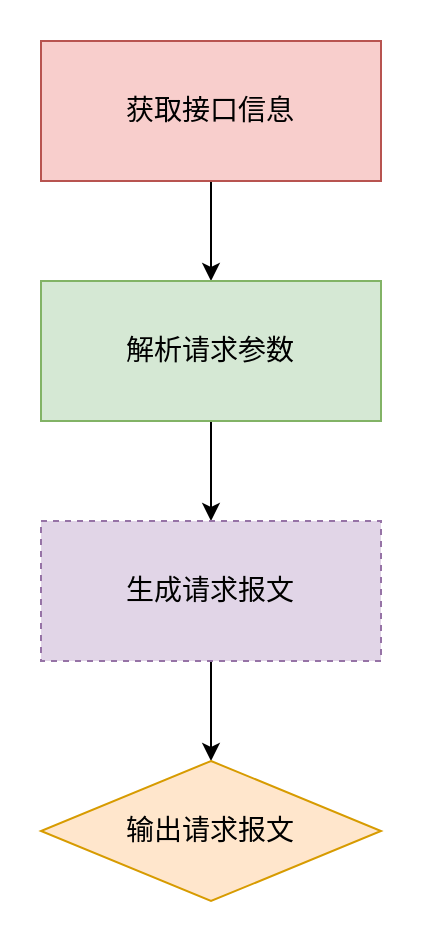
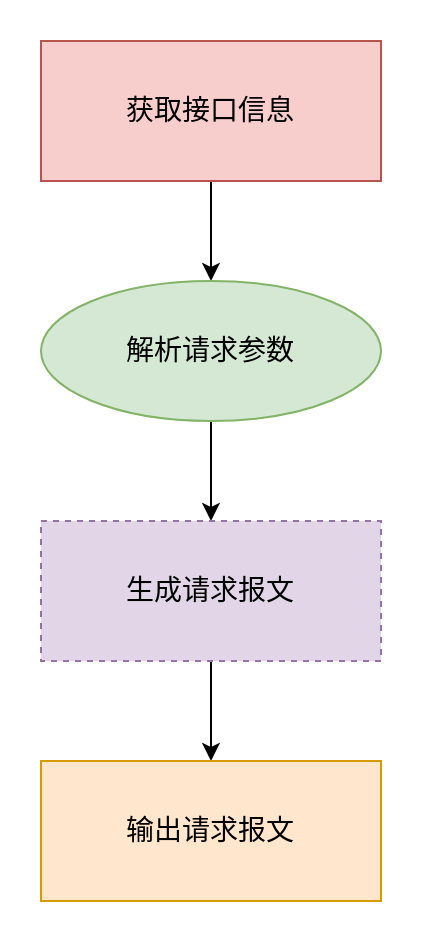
node "解析请求参数": shape rectangle -> ellipse
node "输出请求报文": shape diamond -> rectangle
